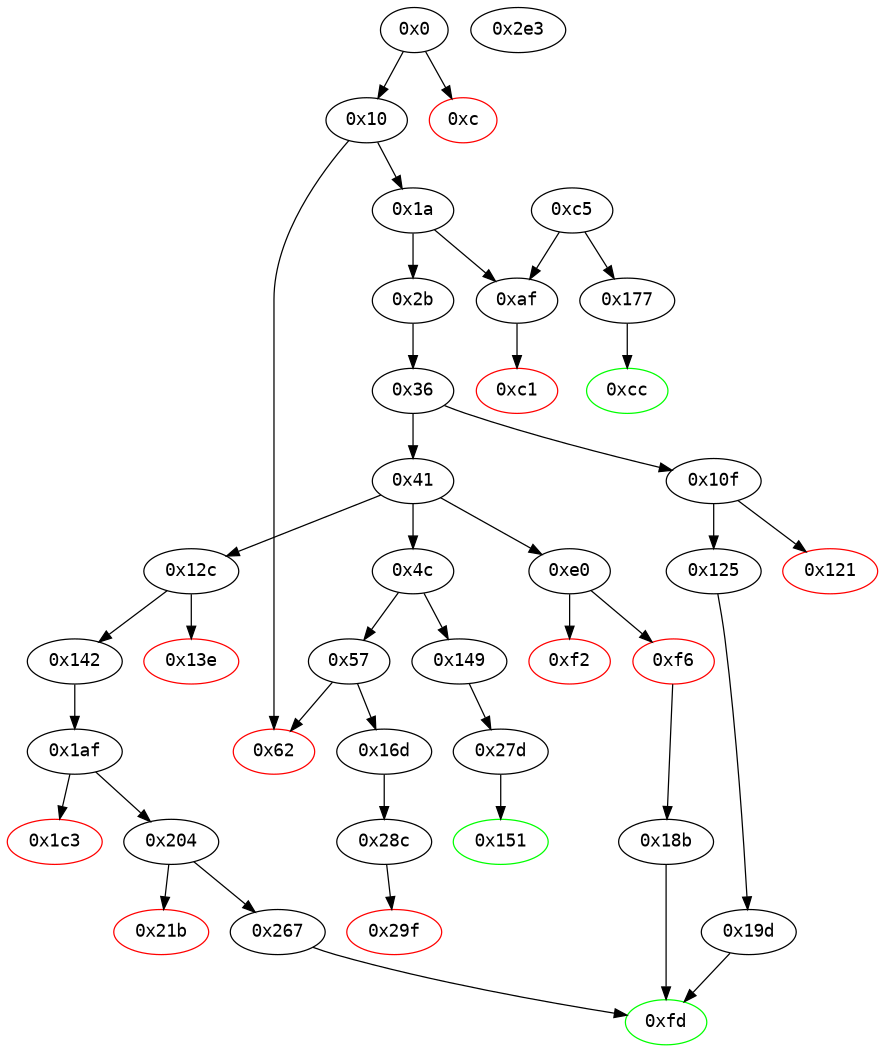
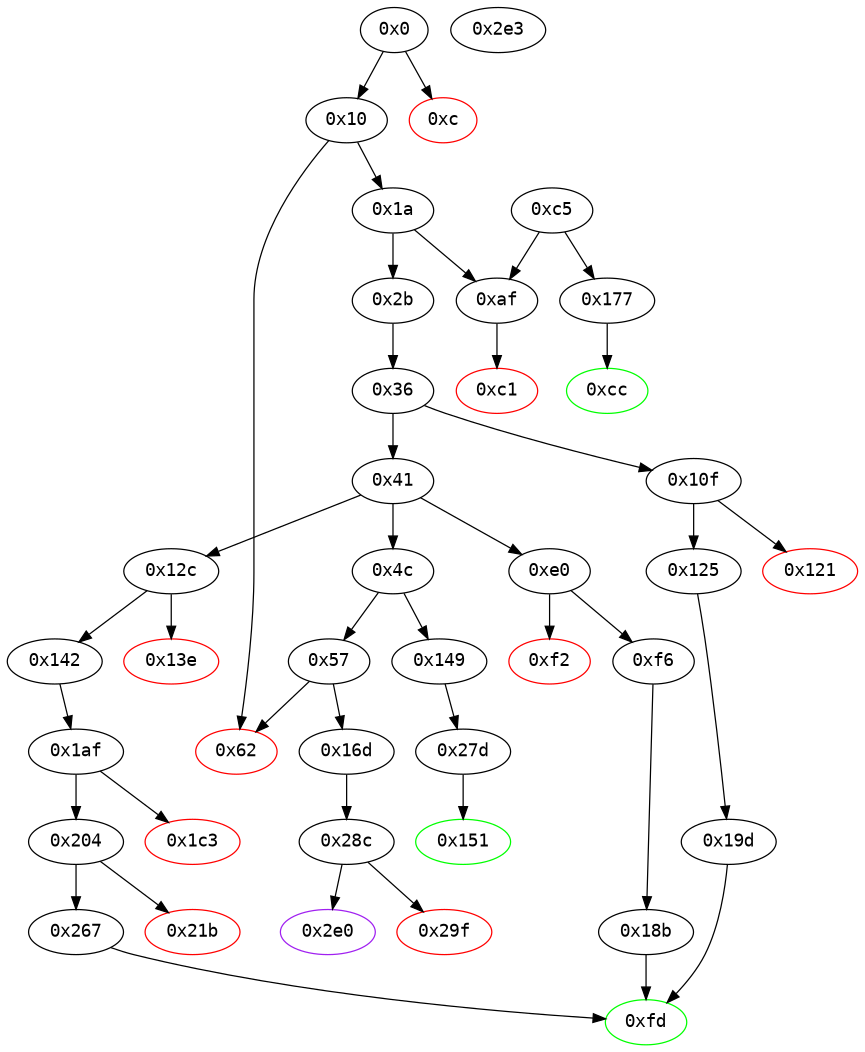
node "0xf6": color red -> black
node "0x2e0": added
